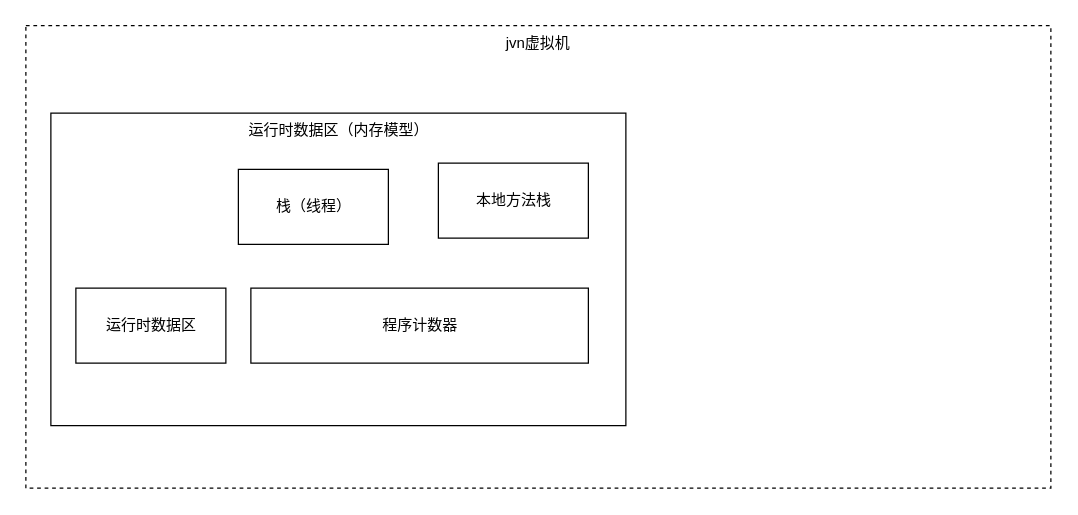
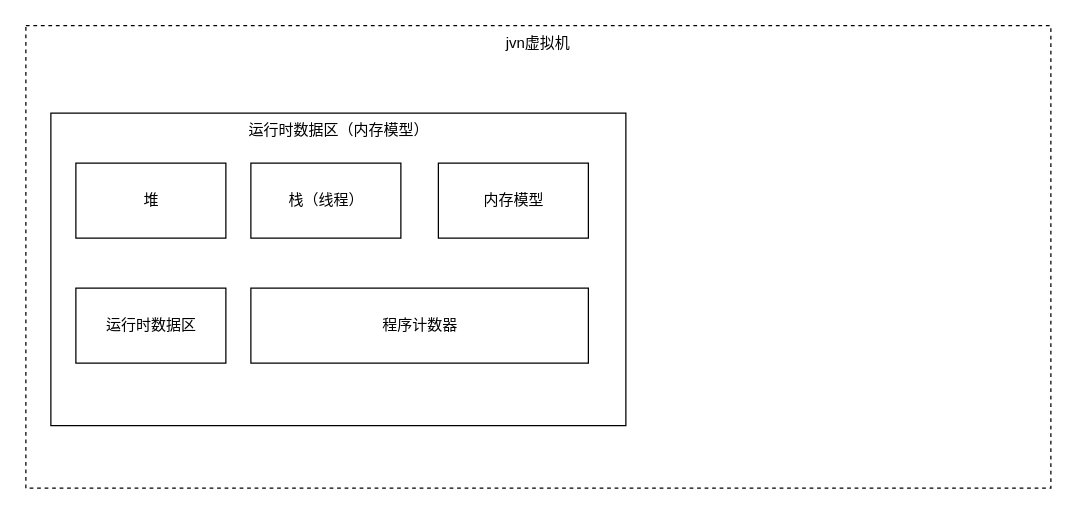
node "堆": added
node "本地方法栈": label "本地方法栈" -> "内存模型"
node "栈（线程）": moved (313, 207) -> (326, 201)
